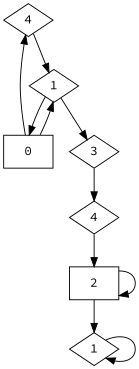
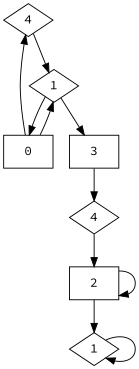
node "3": shape diamond -> box
